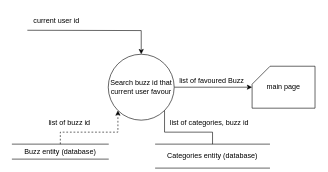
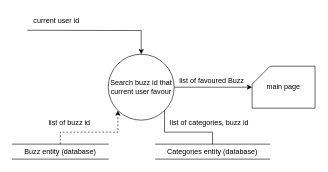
node "Categories entity (database)": size 114x24 -> 114x15
